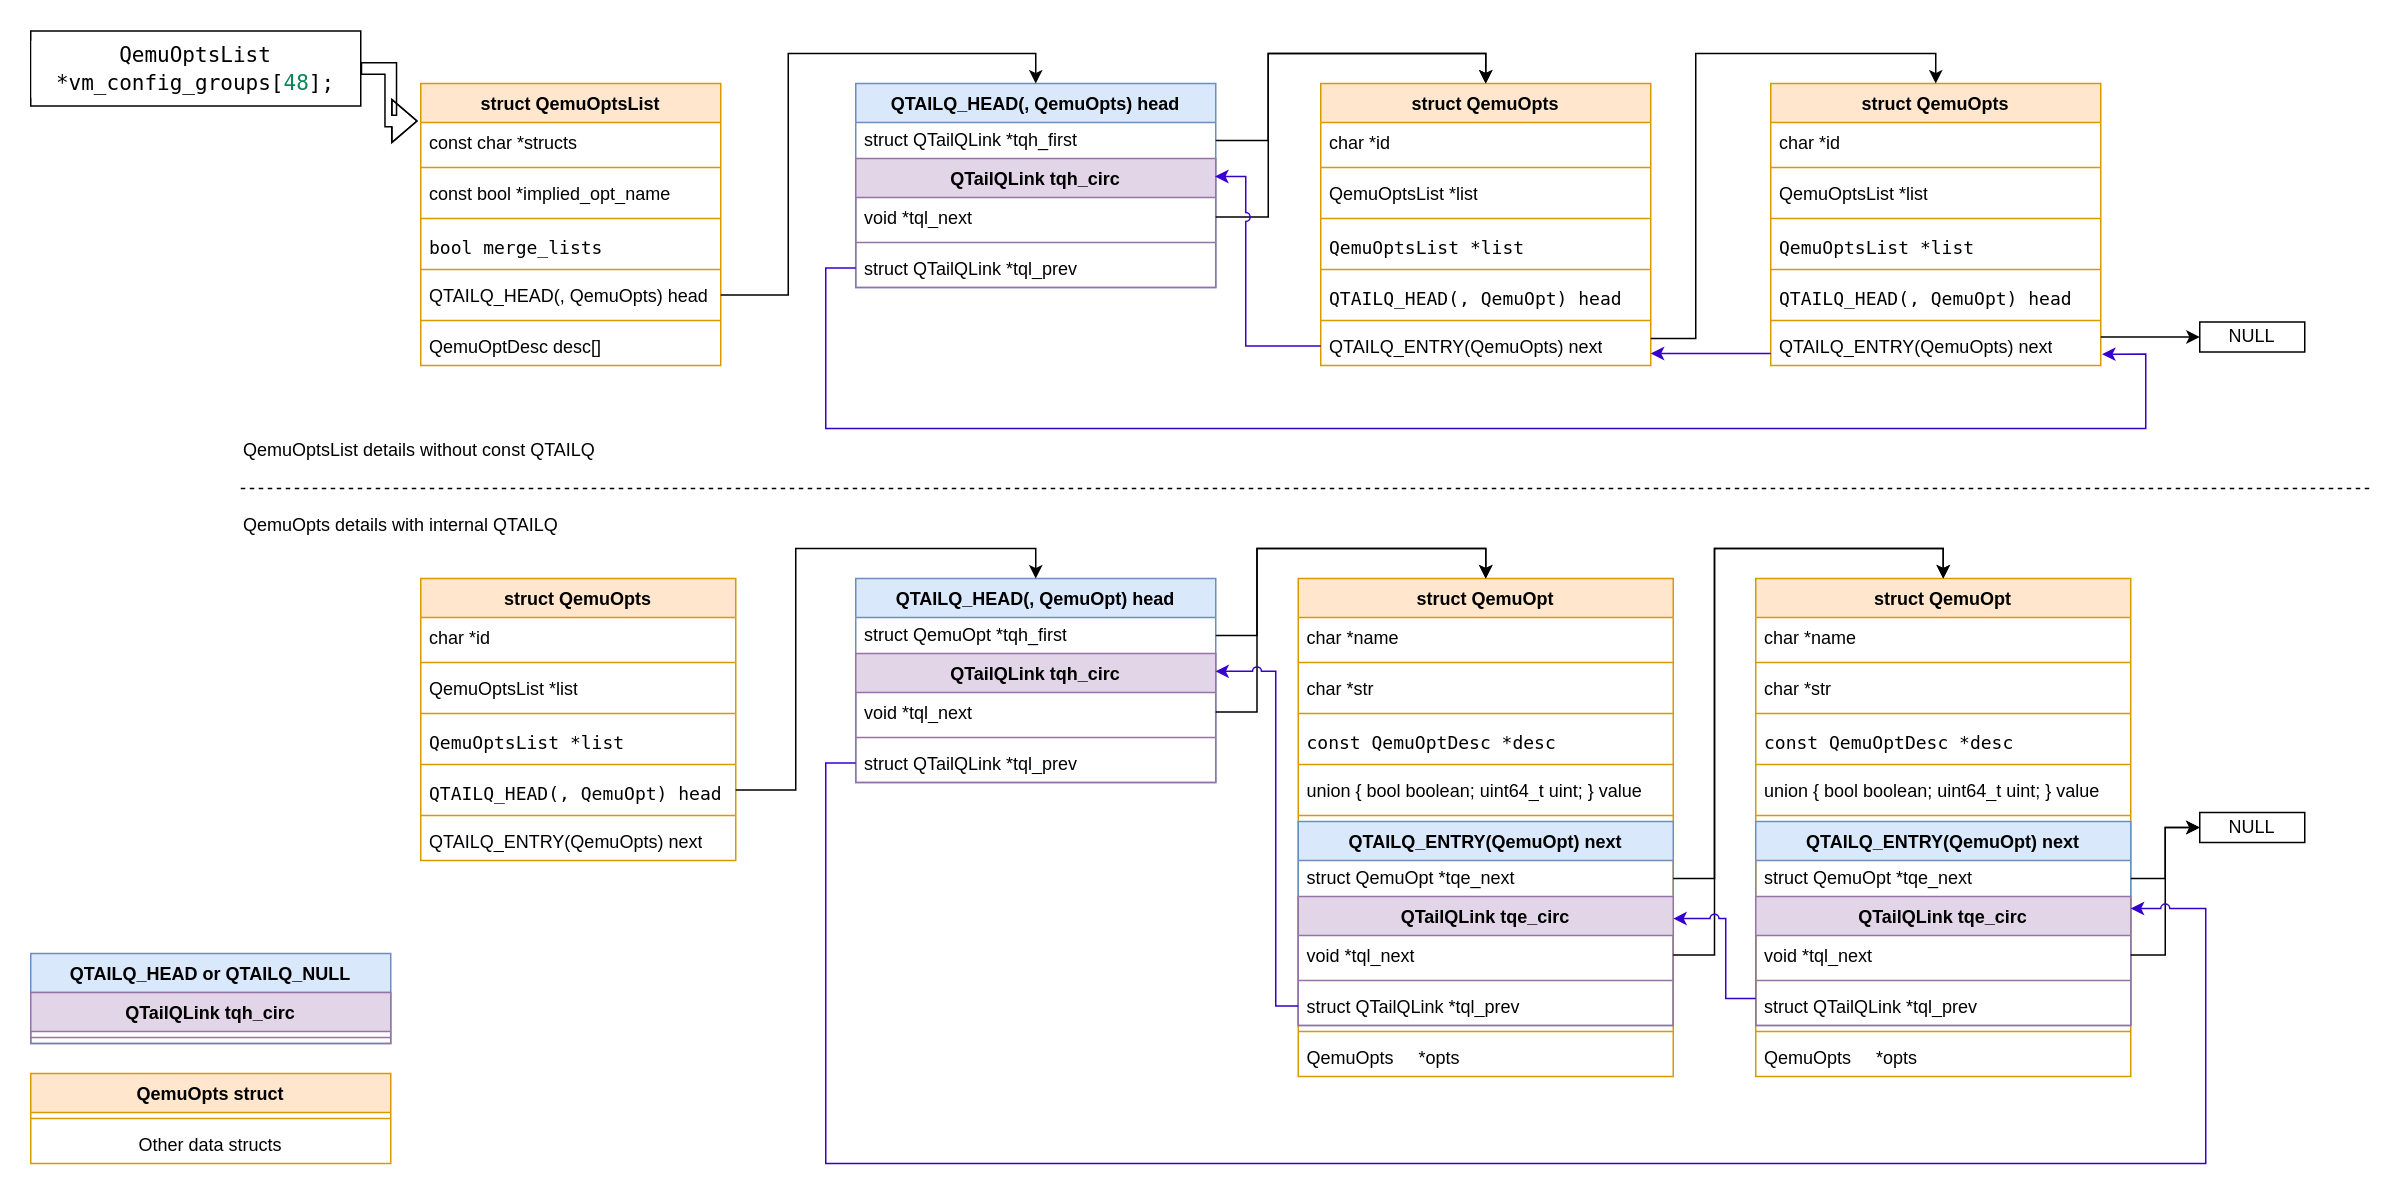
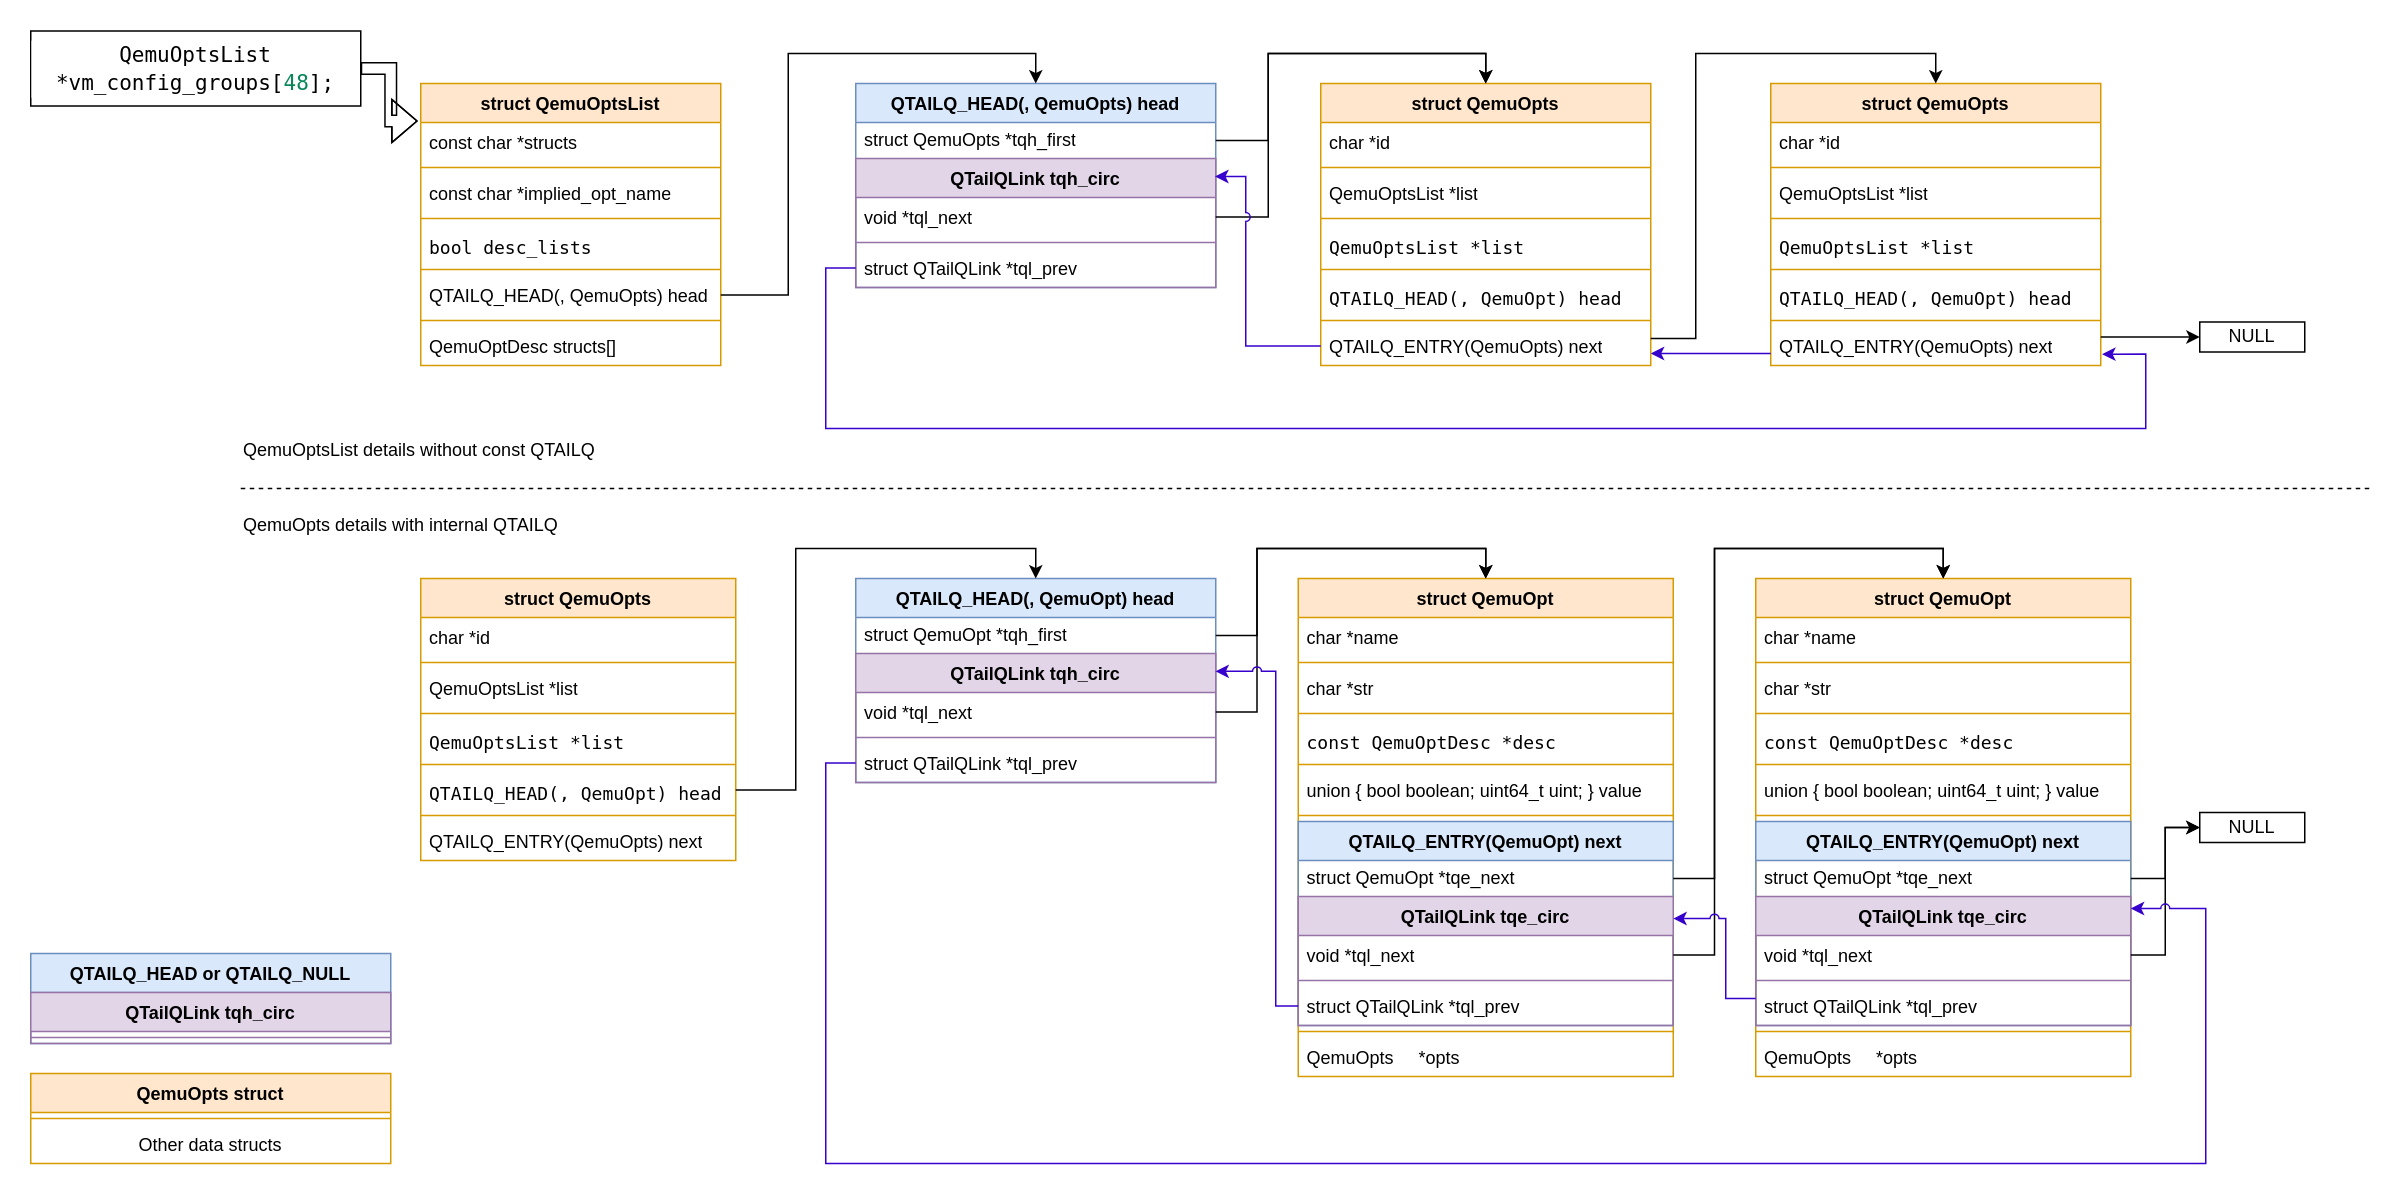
node "struct QTailQLink *tqh_first": label "struct QTailQLink *tqh_first" -> "struct QemuOpts *tqh_first"
node "const bool *implied_opt_name": label "const bool *implied_opt_name" -> "const char *implied_opt_name"
node "bool merge_lists": label "bool merge_lists" -> "bool desc_lists"
node "QemuOptDesc desc[]": label "QemuOptDesc desc[]" -> "QemuOptDesc structs[]"
